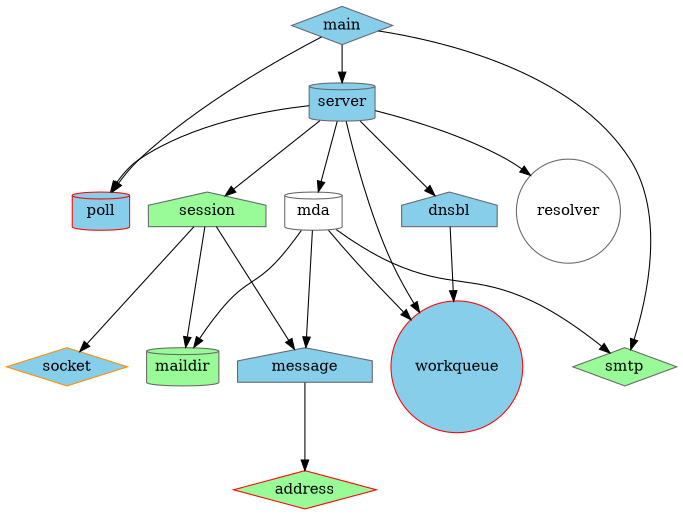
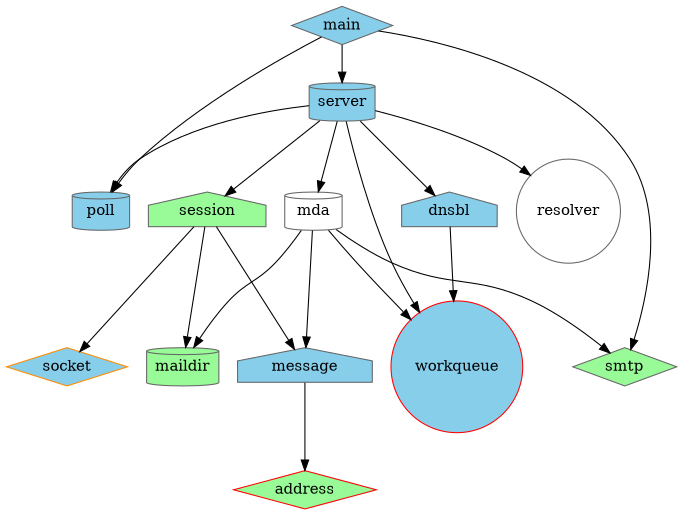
node "poll": color red -> gray40
